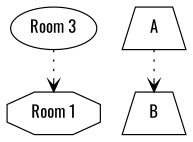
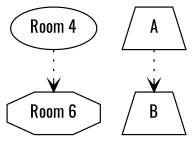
node "Room 3": label "Room 3" -> "Room 4"
node "Room 1": label "Room 1" -> "Room 6"
